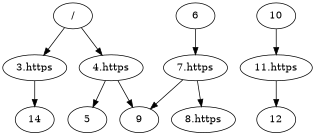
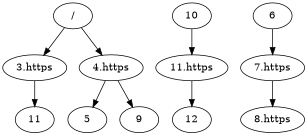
edge "7.https" -> "9": removed
node "14": label "14" -> "11"
